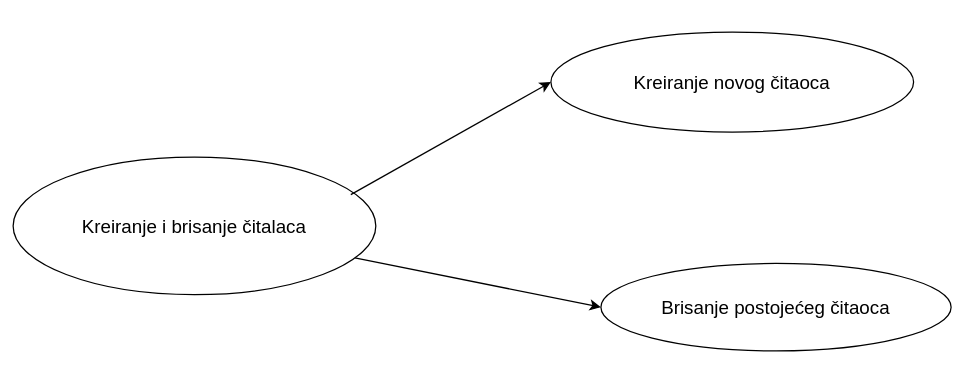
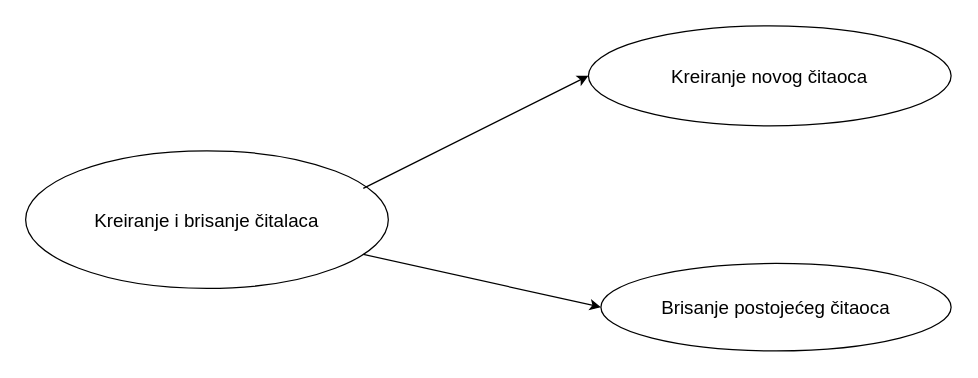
node "Kreiranje novog čitaoca": moved (732, 82) -> (769, 76)
node "Kreiranje i brisanje čitalaca": moved (194, 226) -> (207, 219)
